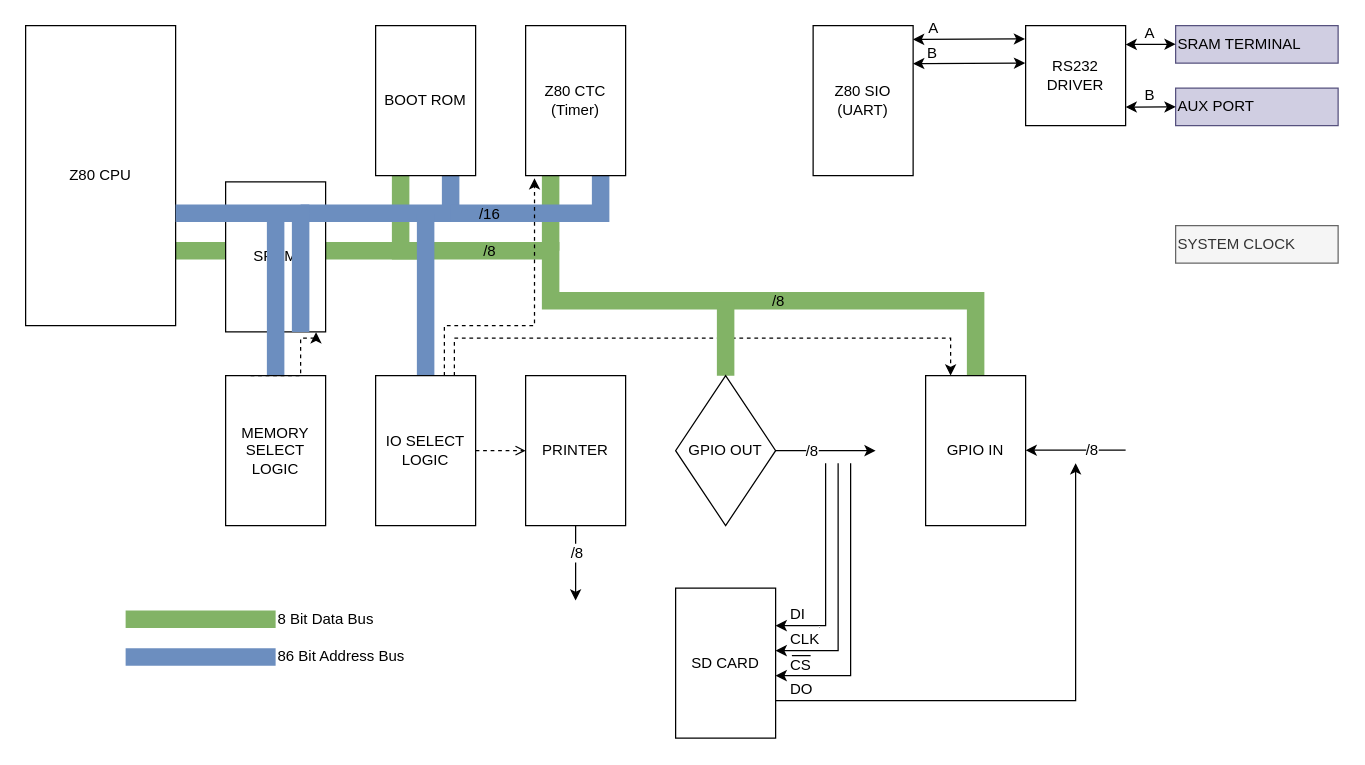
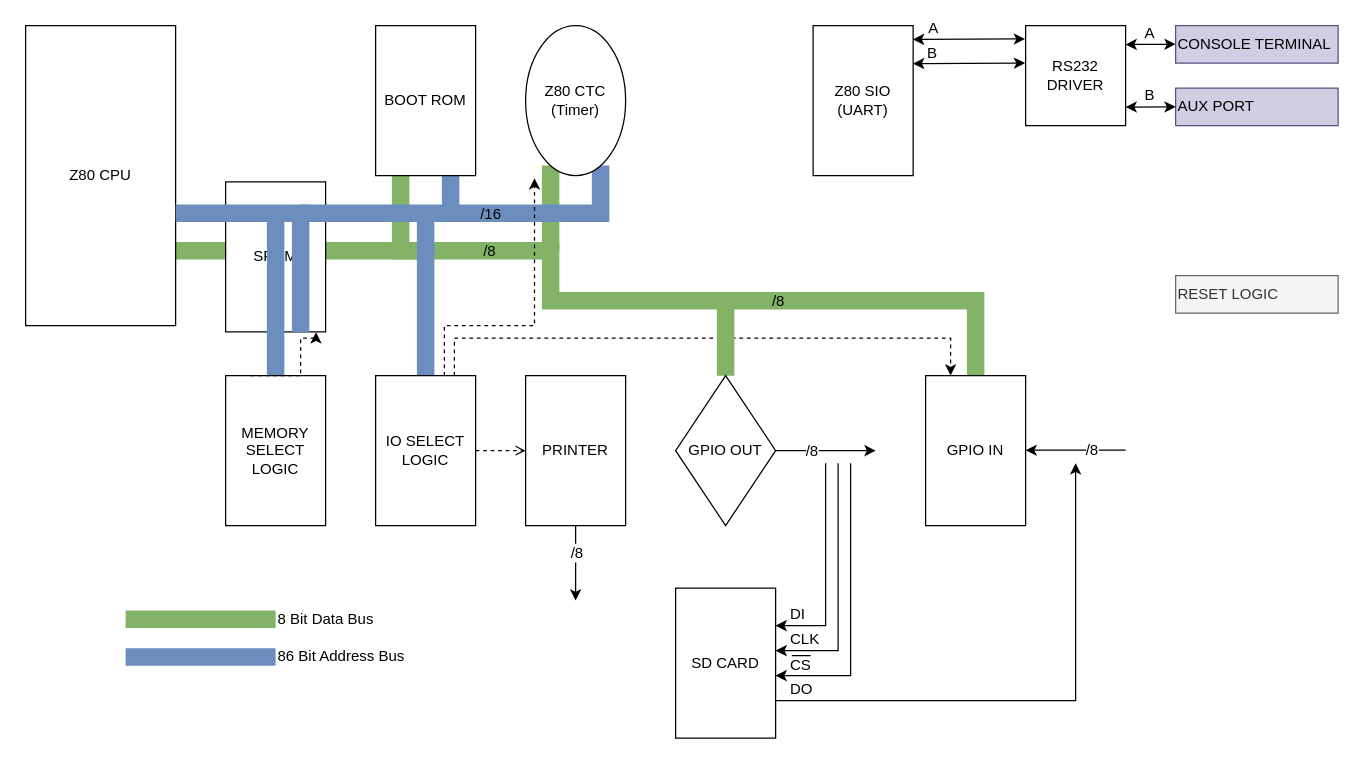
node "SRAM TERMINAL": label "SRAM TERMINAL" -> "CONSOLE TERMINAL"
node "Z80 CTC (Timer)": shape rectangle -> ellipse
node "SYSTEM CLOCK": removed
node "RESET LOGIC": added
